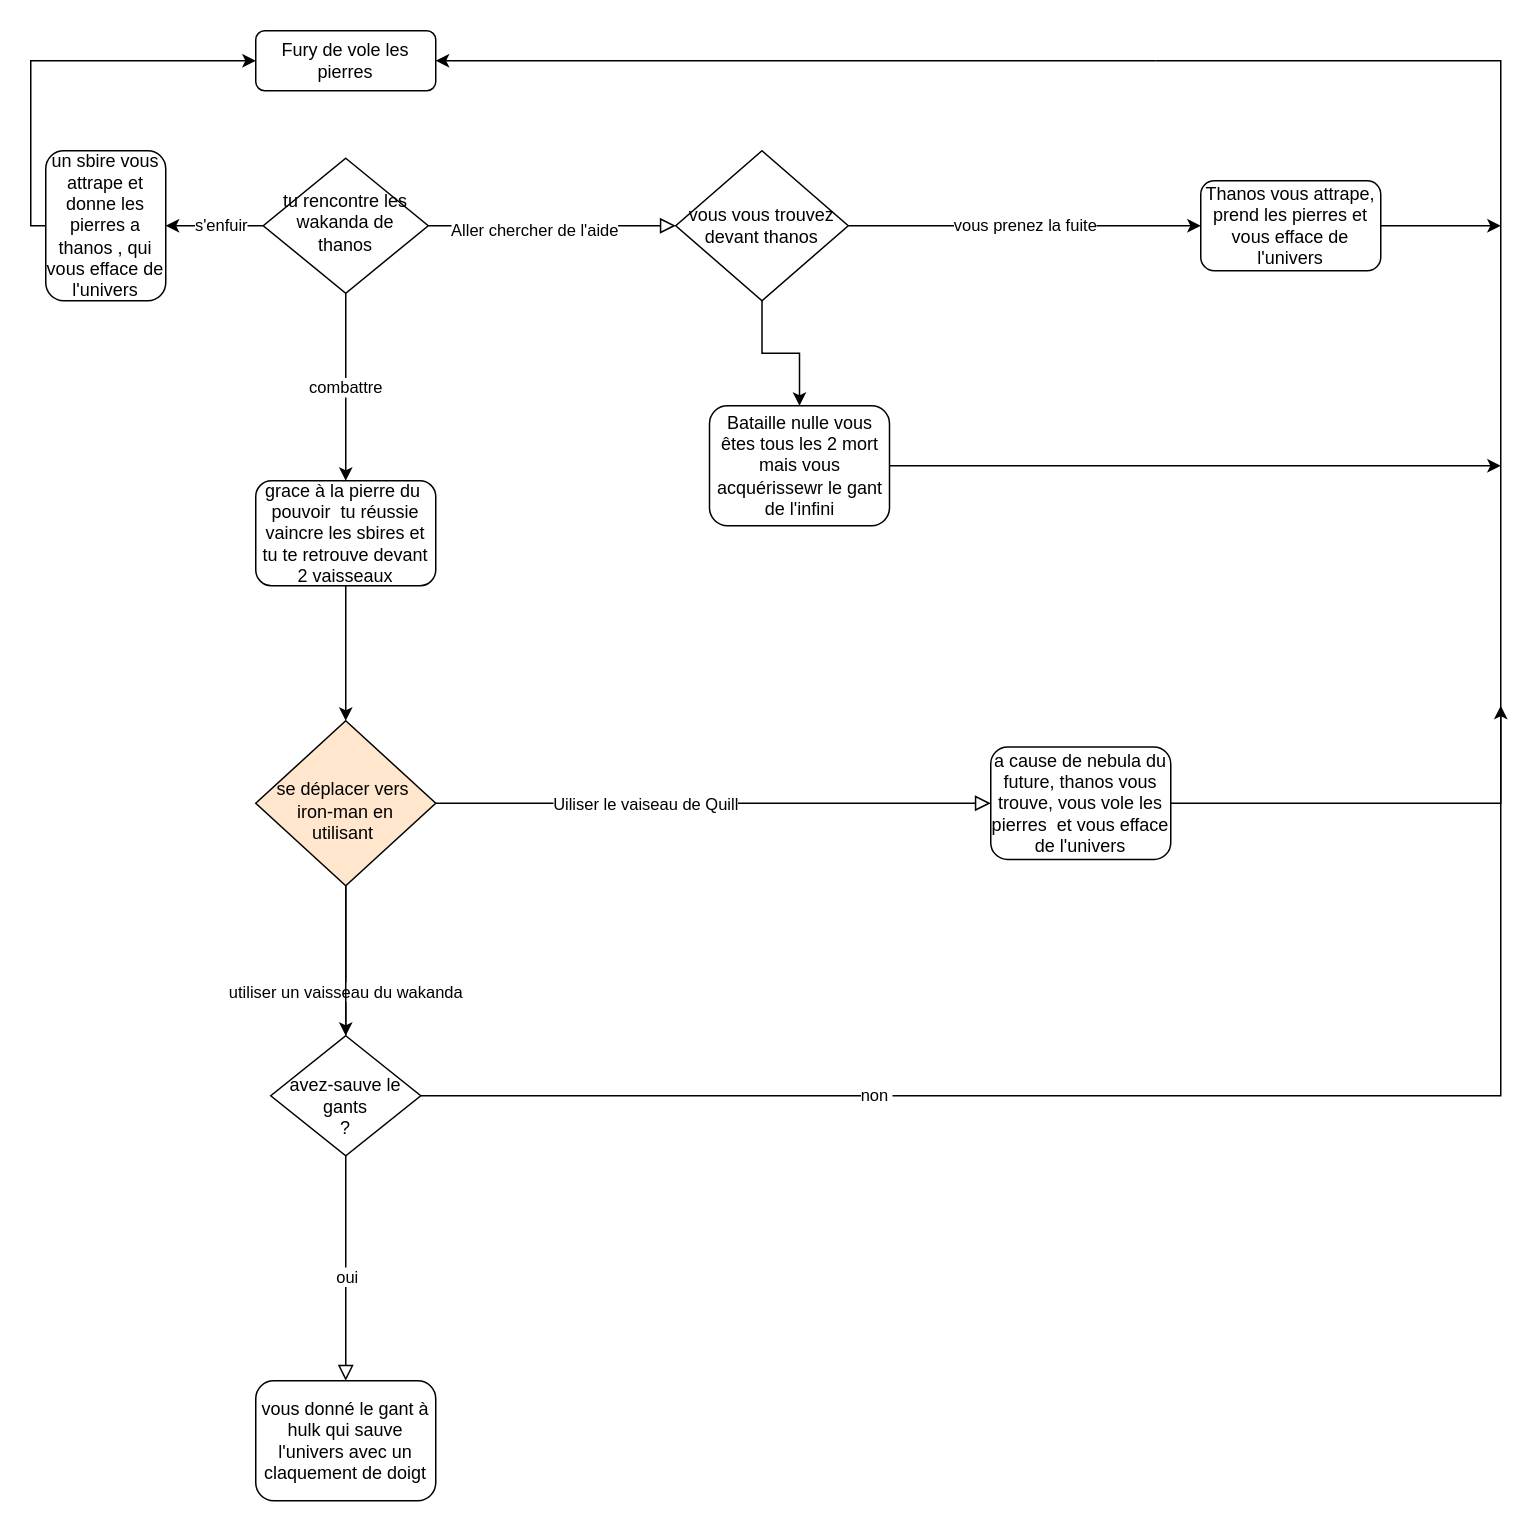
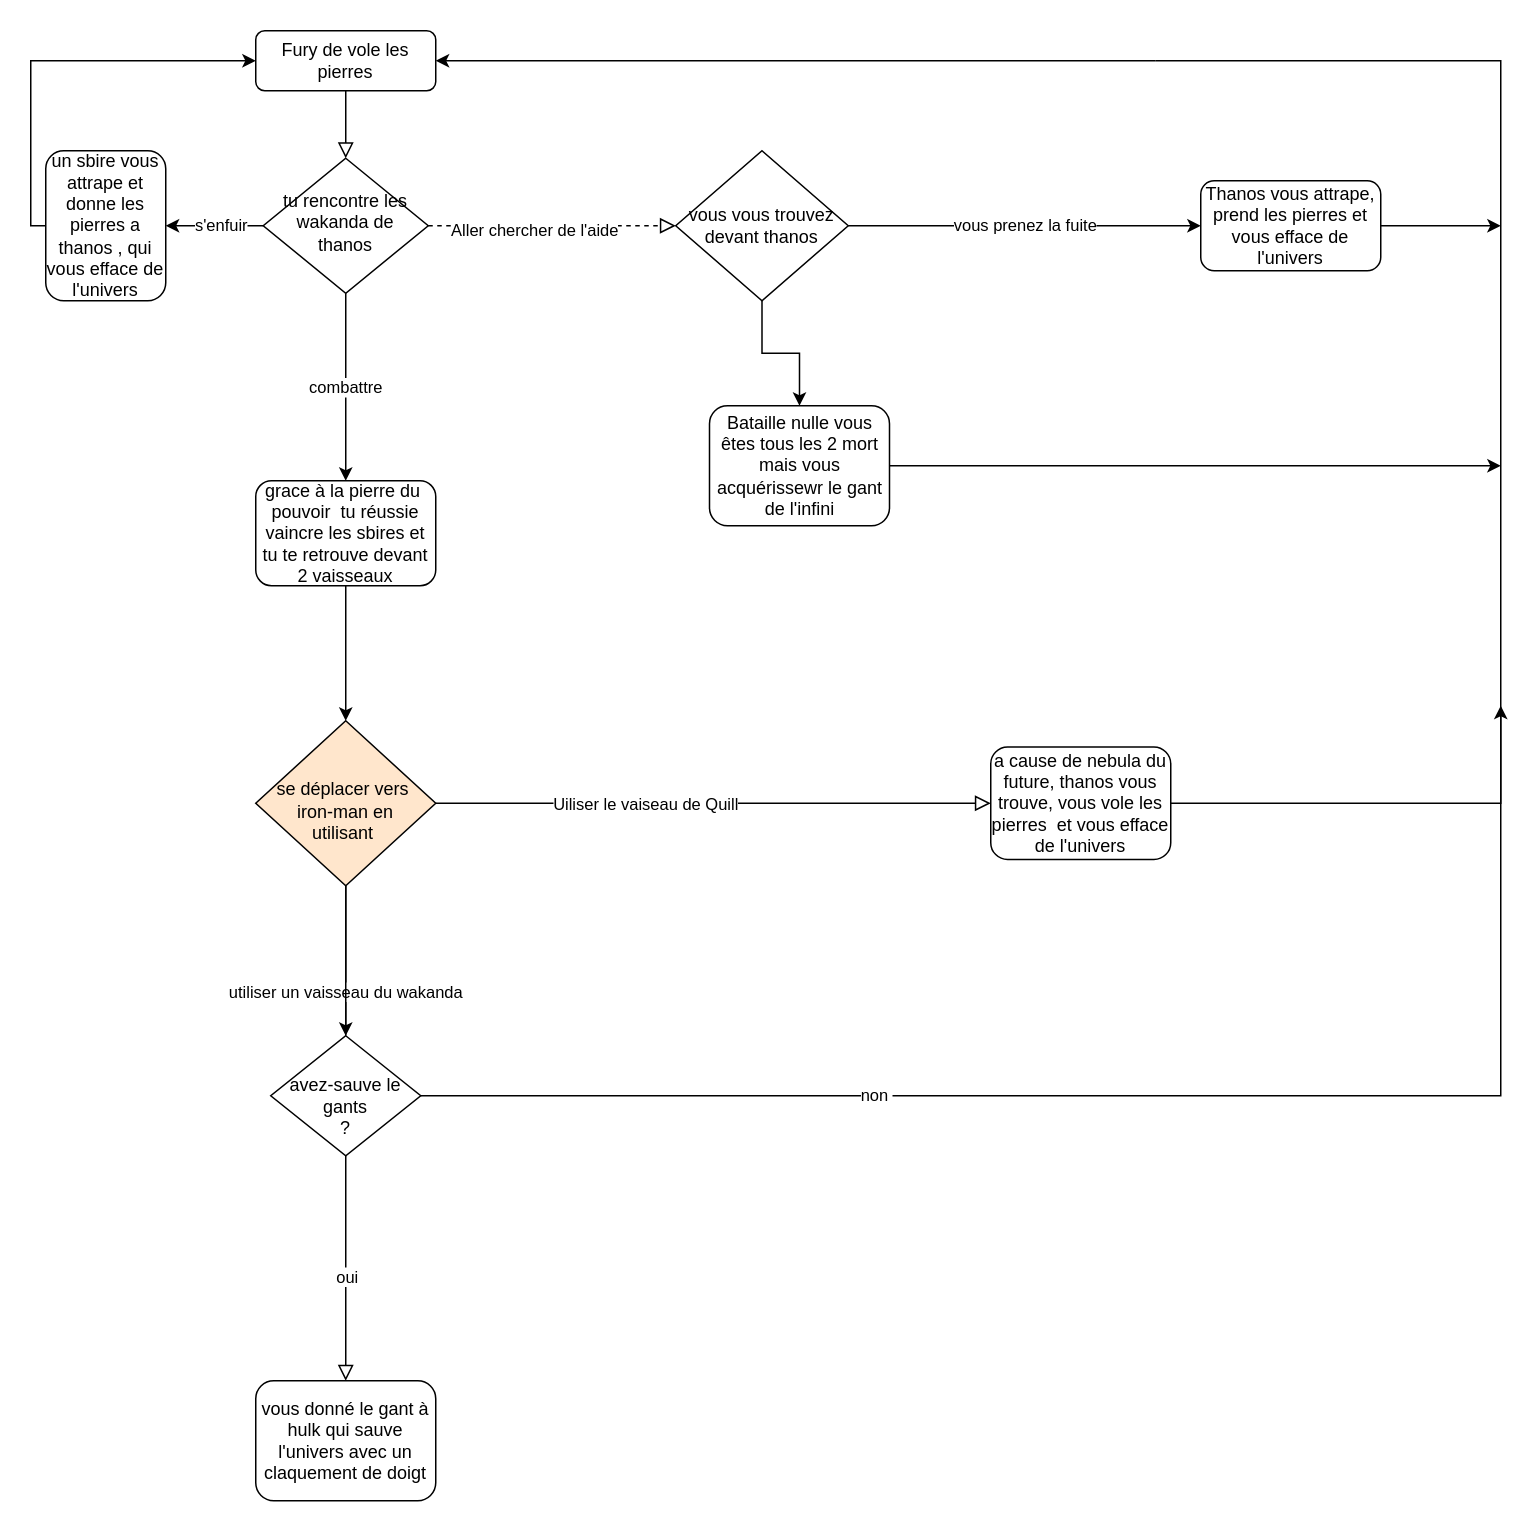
edge "Fury de vole les pierres" -> "tu rencontre les wakanda de thanos": added
edge "tu rencontre les wakanda de thanos" -> "vous vous trouvez devant thanos": style solid -> dashed
